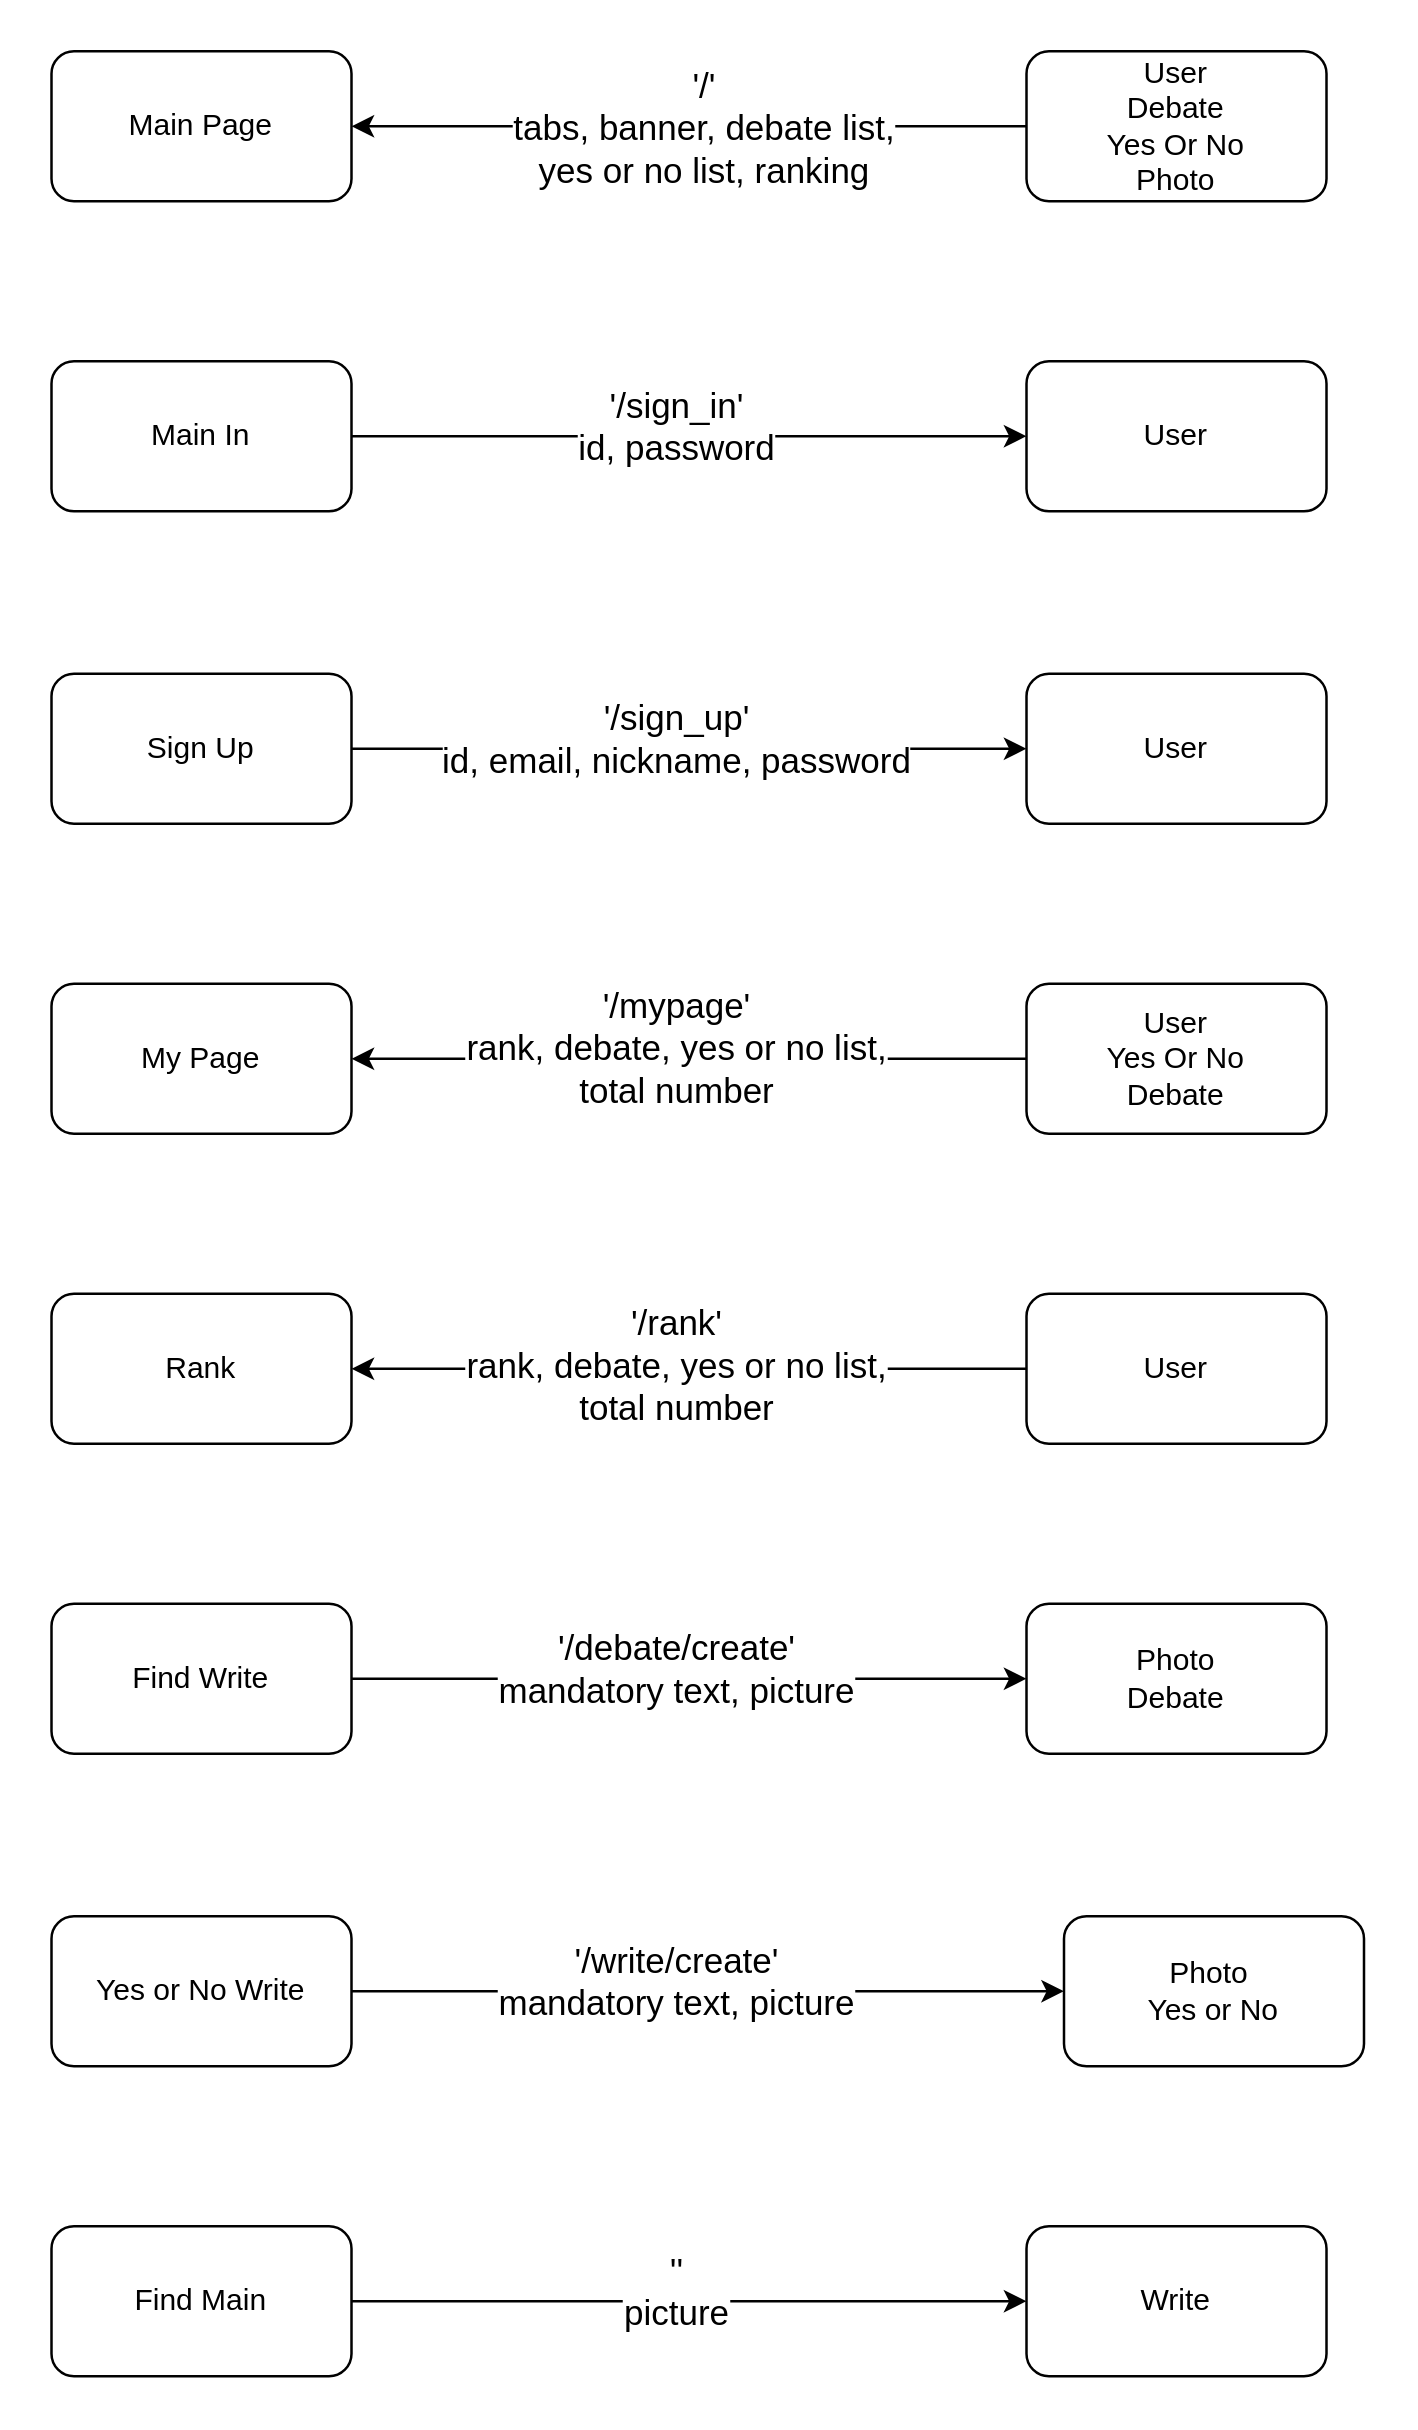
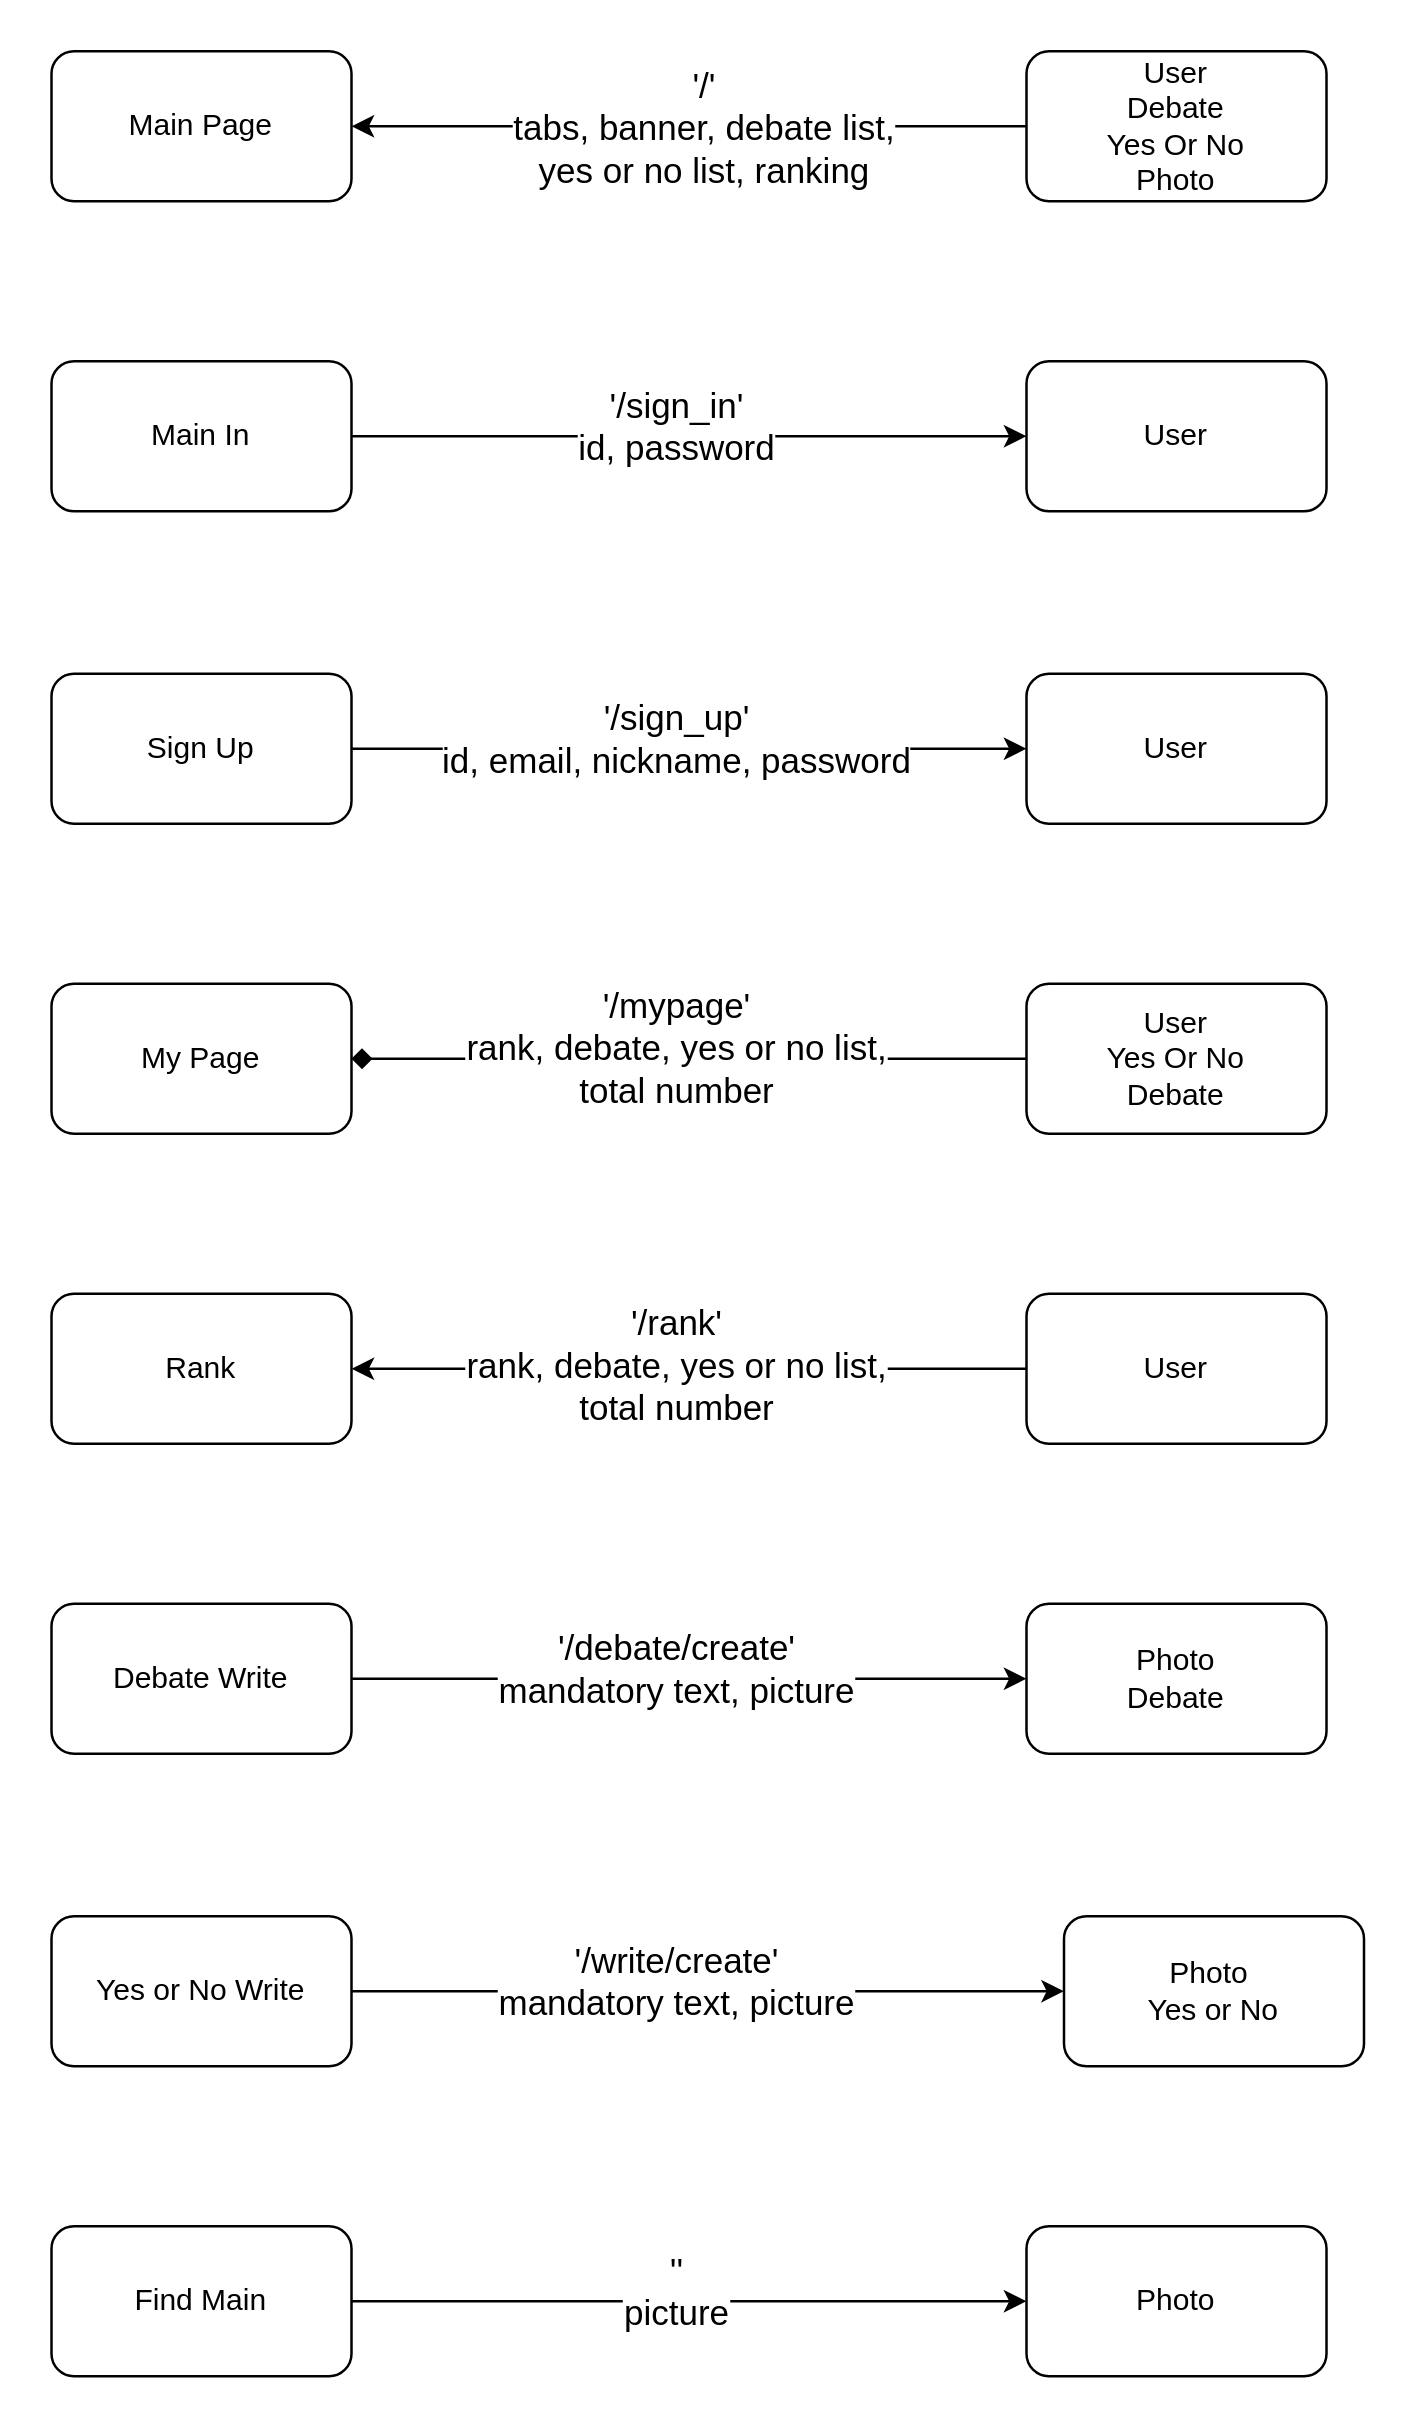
edge "User Yes Or No Debate" -> "My Page": arrowhead classic -> diamond
node "Find Write": label "Find Write" -> "Debate Write"
node "Write": label "Write" -> "Photo"
